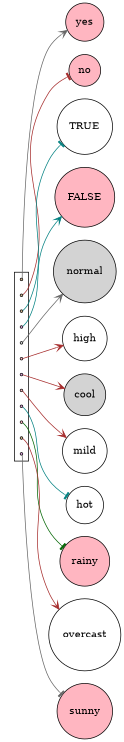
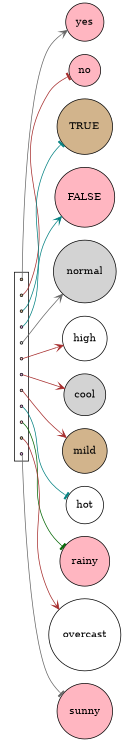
node "TRUE": fillcolor white -> tan
node "mild": fillcolor white -> tan
